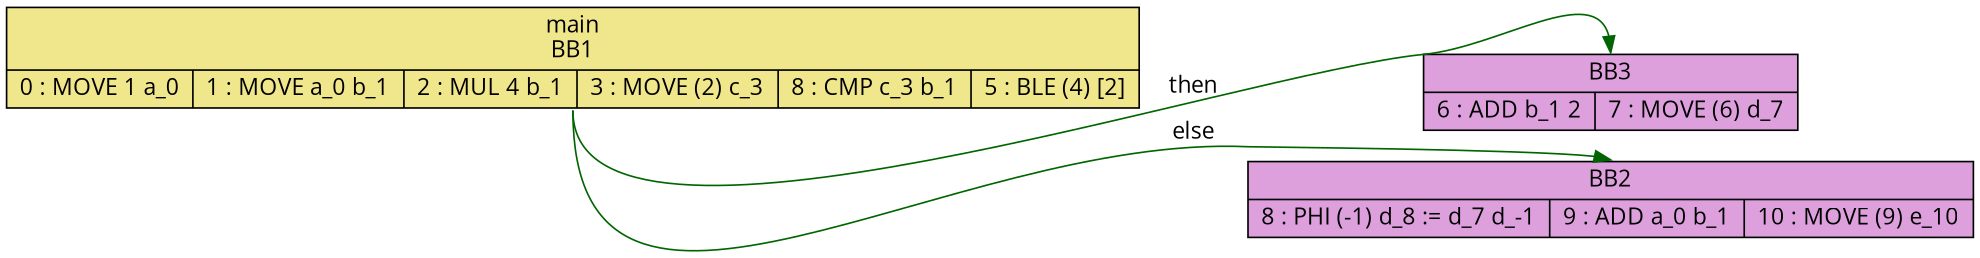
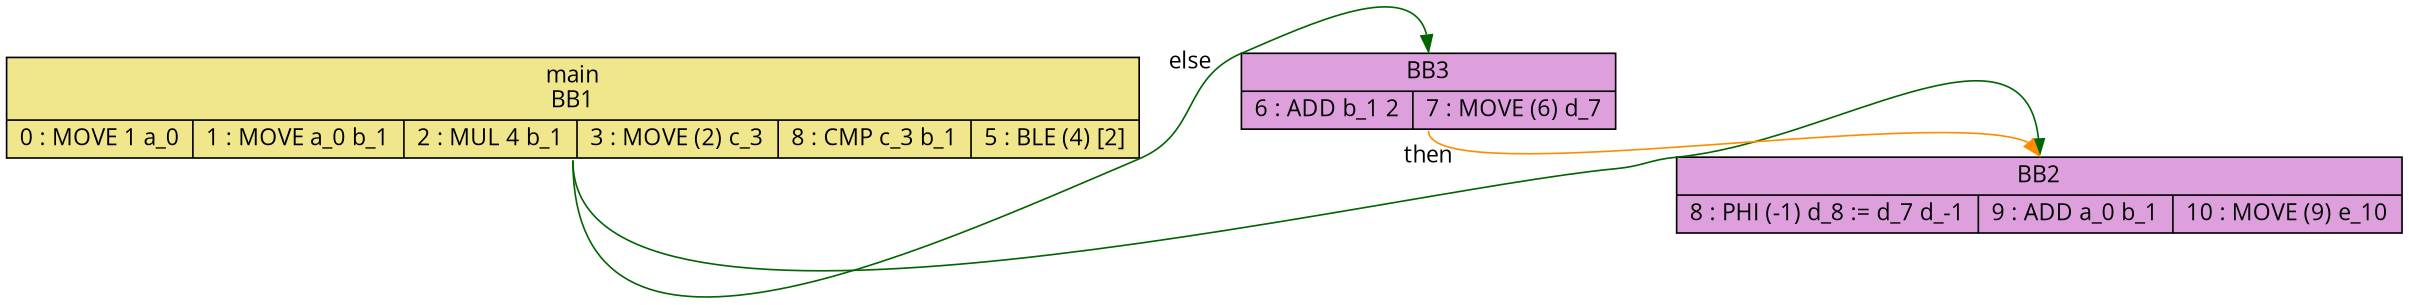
edge "main" -> "BB3": label "then" -> "else"
edge "main" -> "BB2": label "else" -> "then"
edge "BB3" -> "BB2": added
